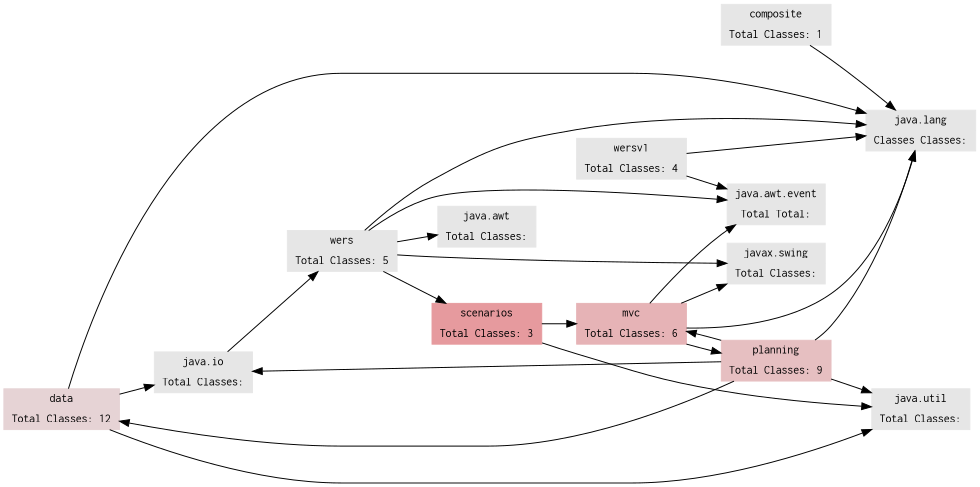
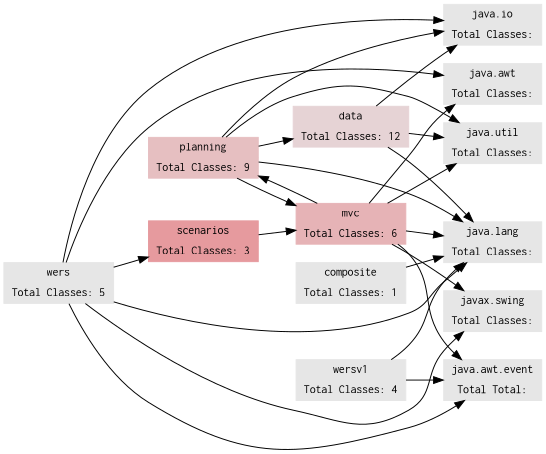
node "java.lang": text "Classes Classes:" -> "Total Classes:"
edge "mvc" -> "java.awt": added
edge "java.io" -> "wers": reversed
edge "scenarios" -> "java.util": now "mvc" -> "java.util"
